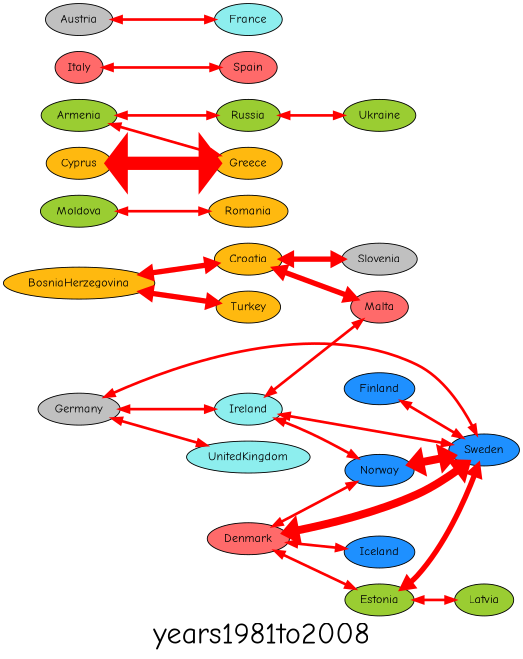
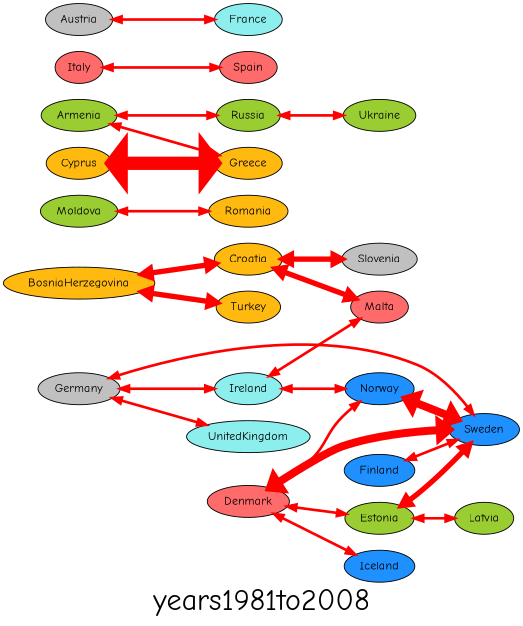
edge "Ireland" -- "Sweden": removed
